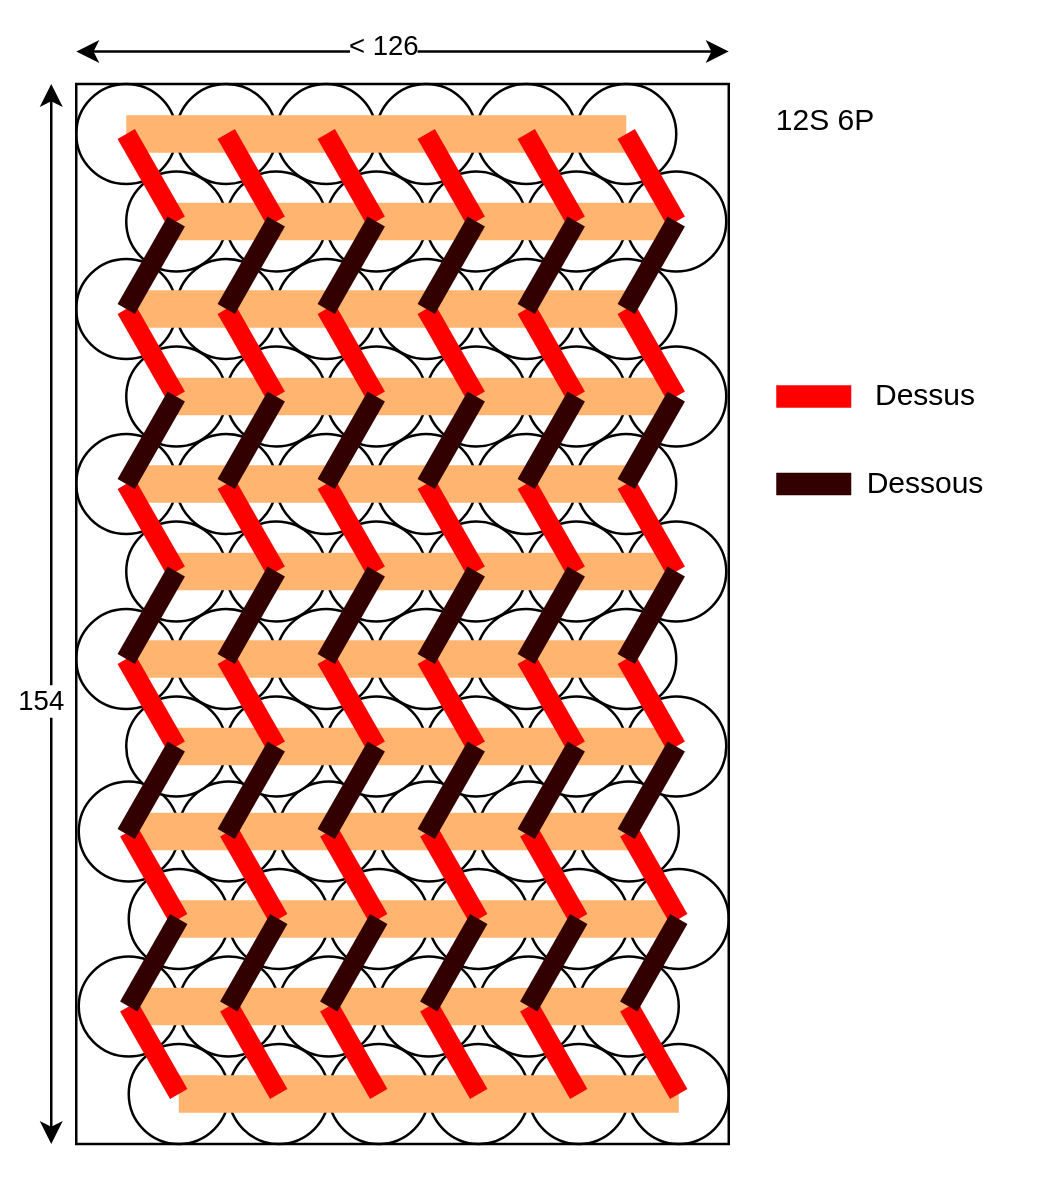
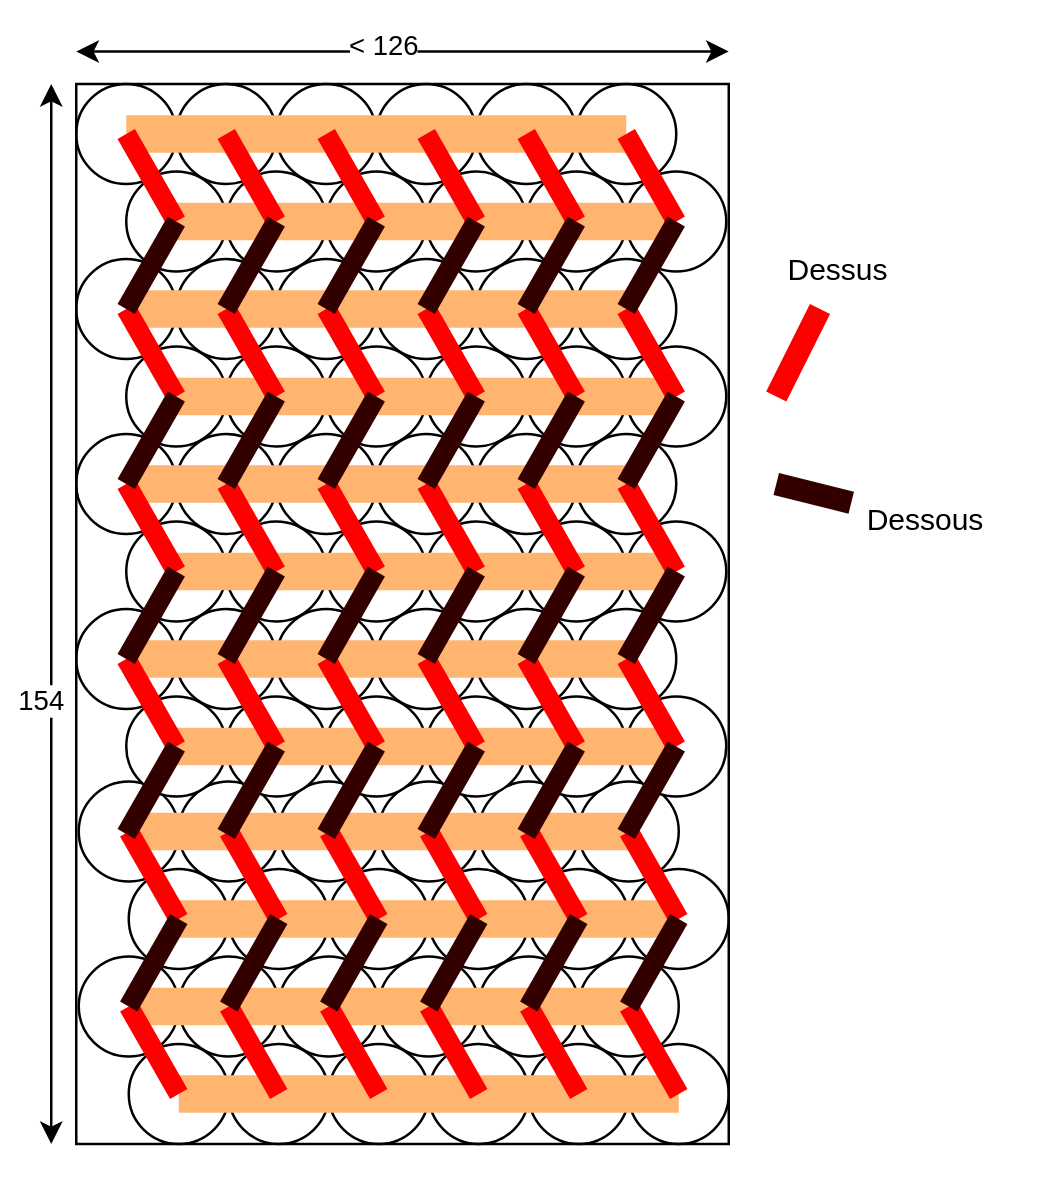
node "12S 6P": removed
node "Dessus": moved (926, 396) -> (839, 271)
node "Dessous": moved (926, 484) -> (926, 521)
